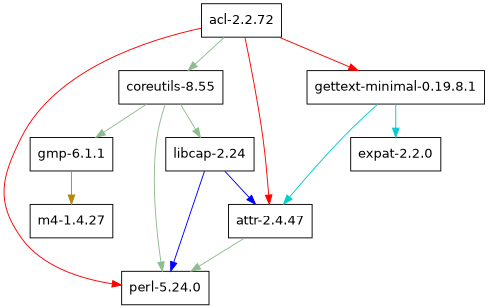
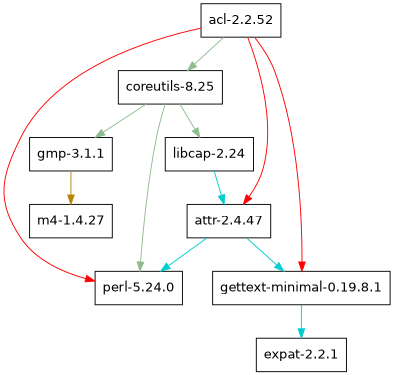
node "acl-2.2.72": label "acl-2.2.72" -> "acl-2.2.52"
node "coreutils-8.55": label "coreutils-8.55" -> "coreutils-8.25"
edge "gettext-minimal-0.19.8.1" -> "attr-2.4.47": reversed
node "gmp-6.1.1": label "gmp-6.1.1" -> "gmp-3.1.1"
node "expat-2.2.0": label "expat-2.2.0" -> "expat-2.2.1"
edge "libcap-2.24" -> "attr-2.4.47": color blue -> cyan3
edge "libcap-2.24" -> "perl-5.24.0": removed
edge "attr-2.4.47" -> "perl-5.24.0": color darkseagreen -> cyan3
